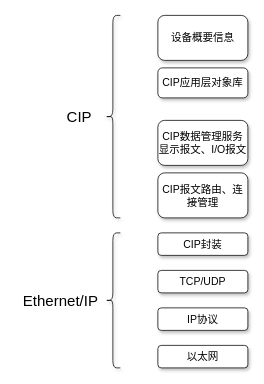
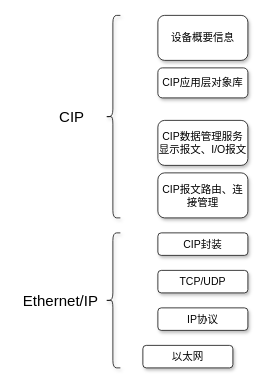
node "CIP": moved (79, 117) -> (72, 117)
node "以太网": moved (203, 357) -> (188, 357)
